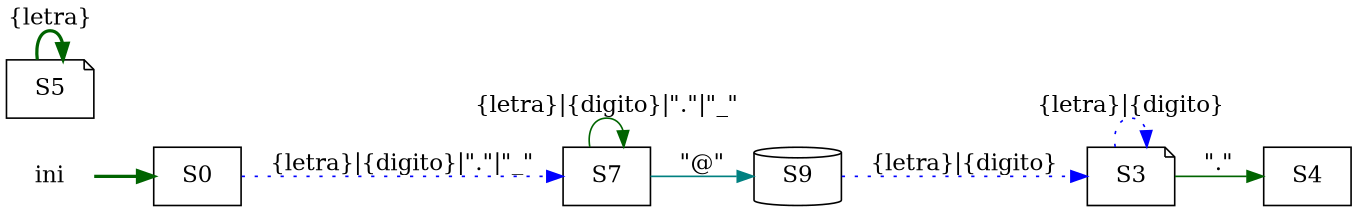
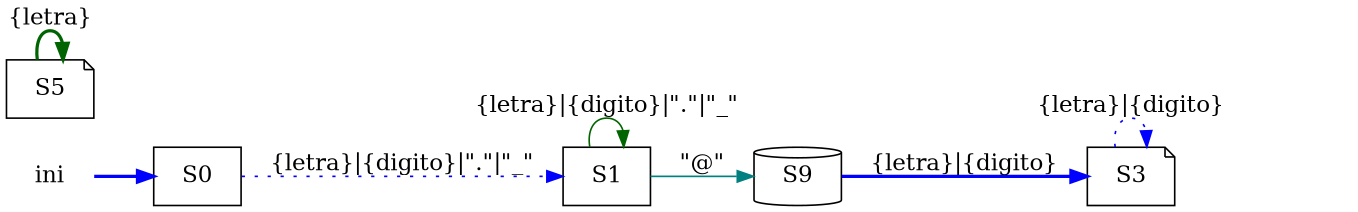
edge "ini" -> "S0": color darkgreen -> blue
node "S7": label "S7" -> "S1"
edge "S9" -> "S3": style dotted -> bold
node "S4": removed
